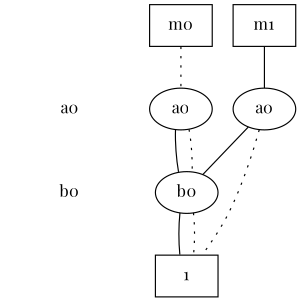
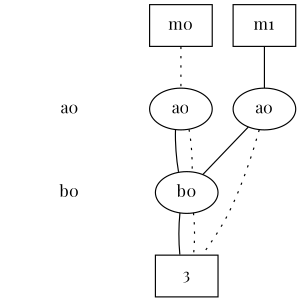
node "1": label "1" -> "3"
